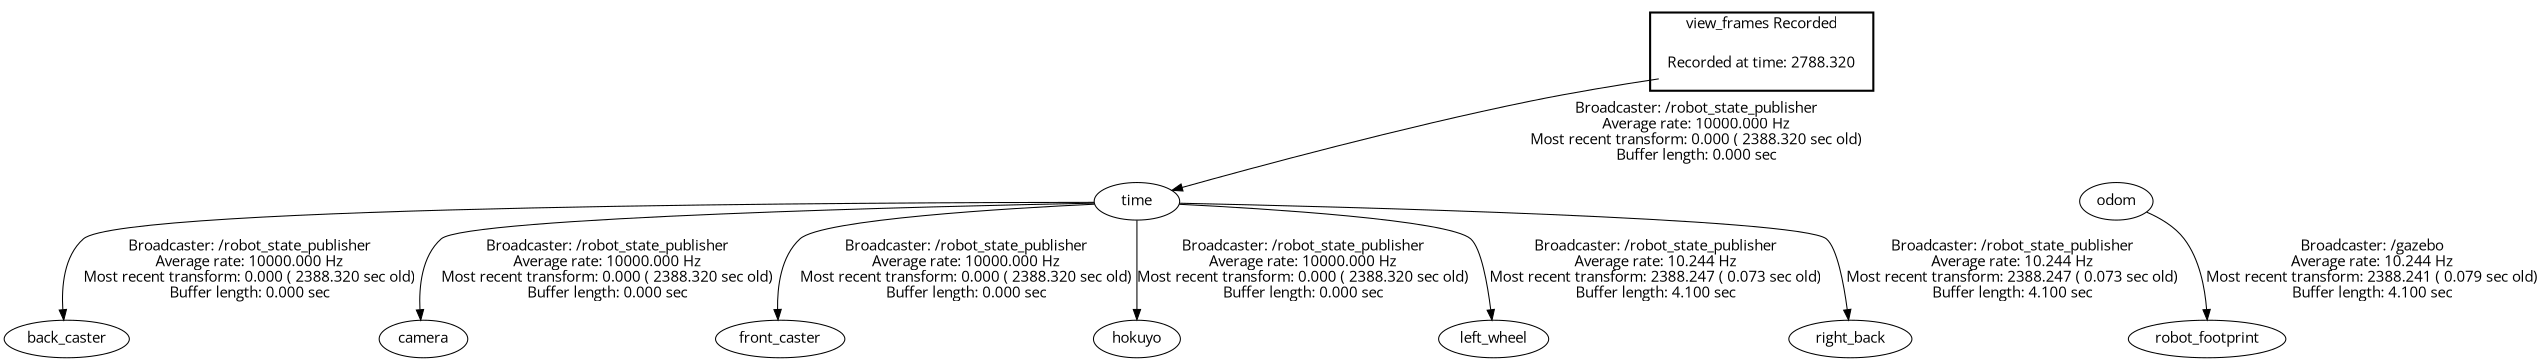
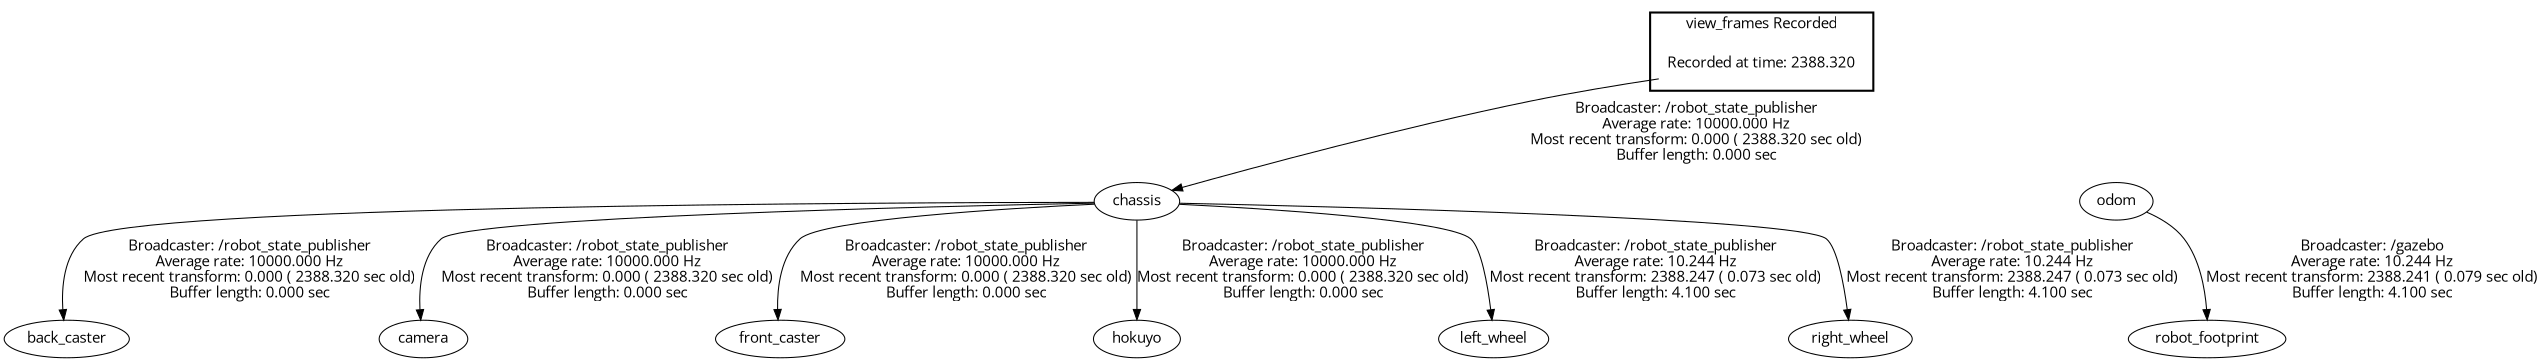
node "Recorded at time: 2788.320": label "Recorded at time: 2788.320" -> "Recorded at time: 2388.320"
node "time": label "time" -> "chassis"
node "right_back": label "right_back" -> "right_wheel"
